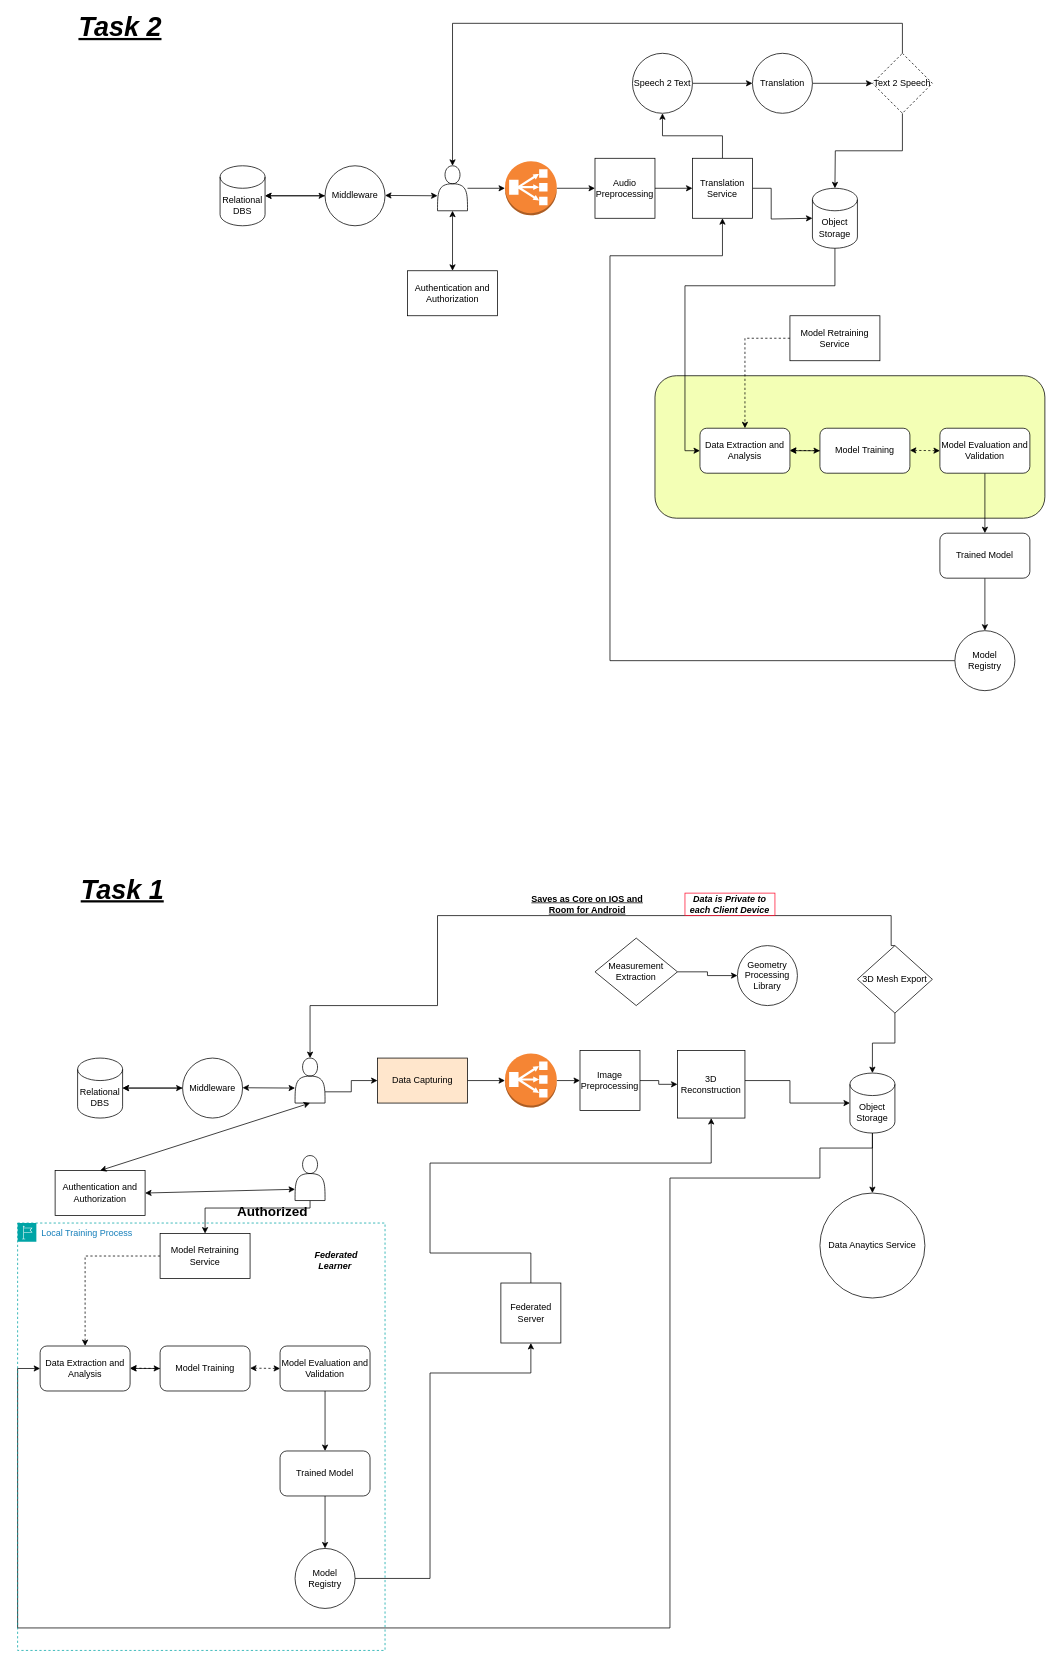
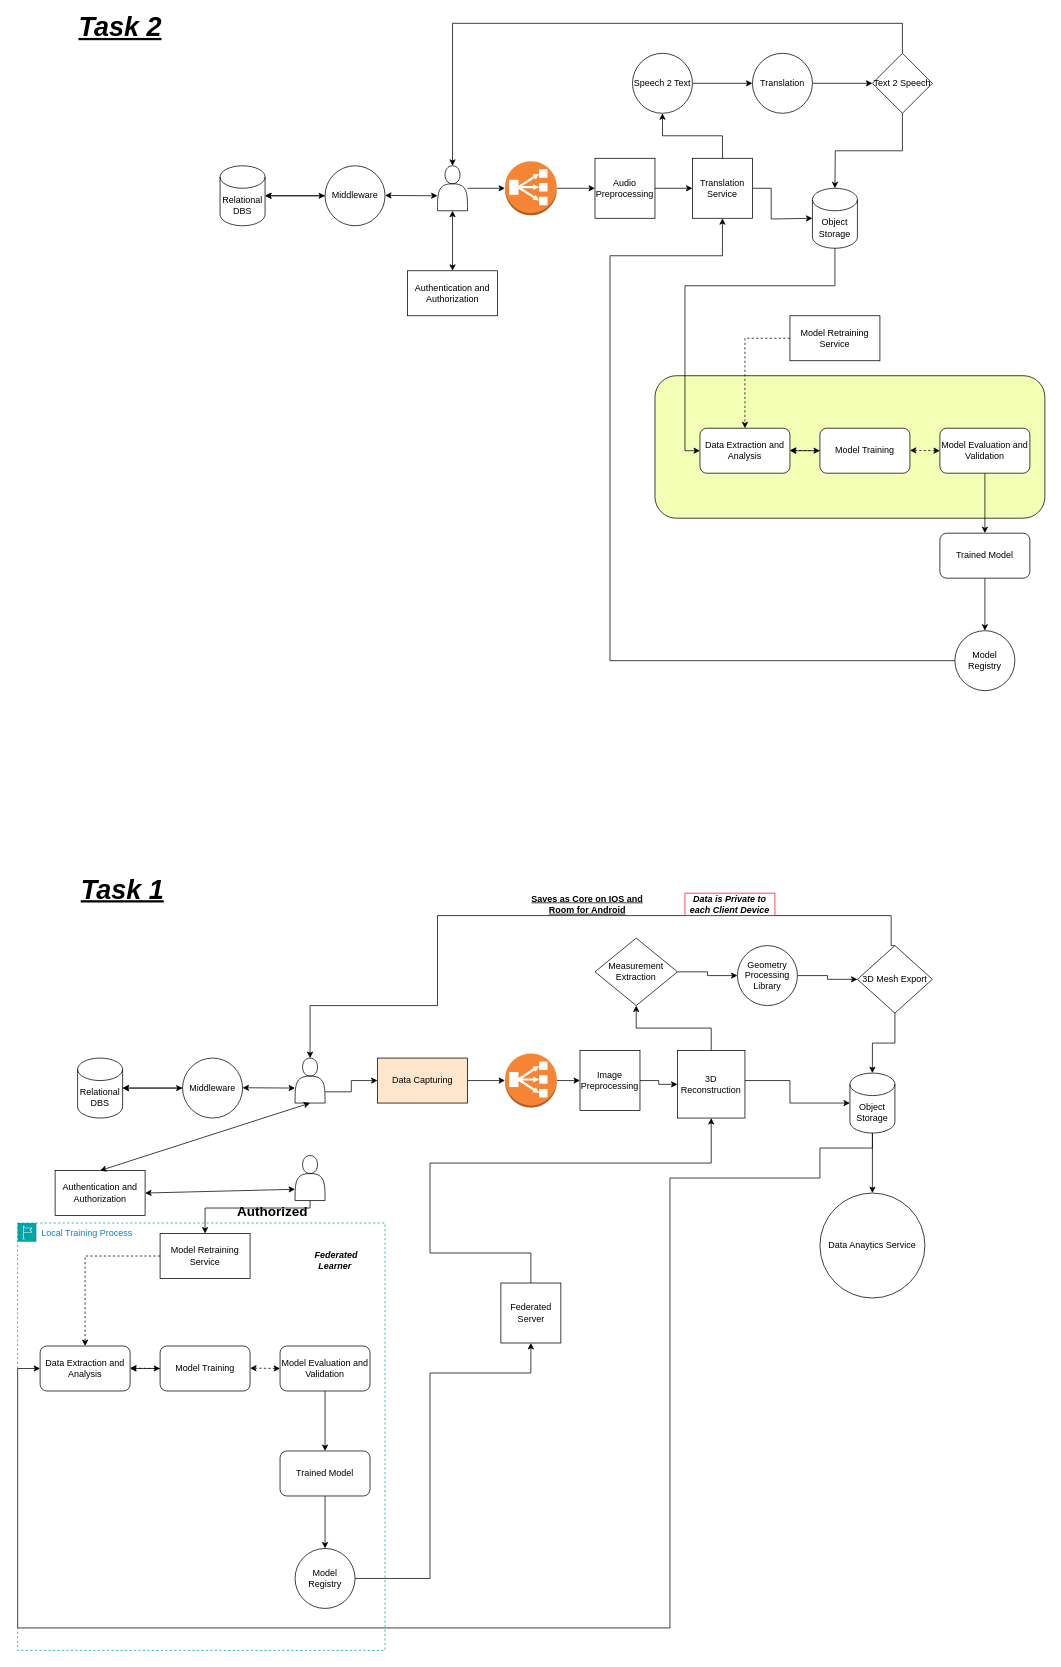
node "Text 2 Speech": style dashed -> solid
edge "Geometry Processing Library" -> "3D Mesh Export": added
edge "3D Reconstruction" -> "Measurement Extraction": added
